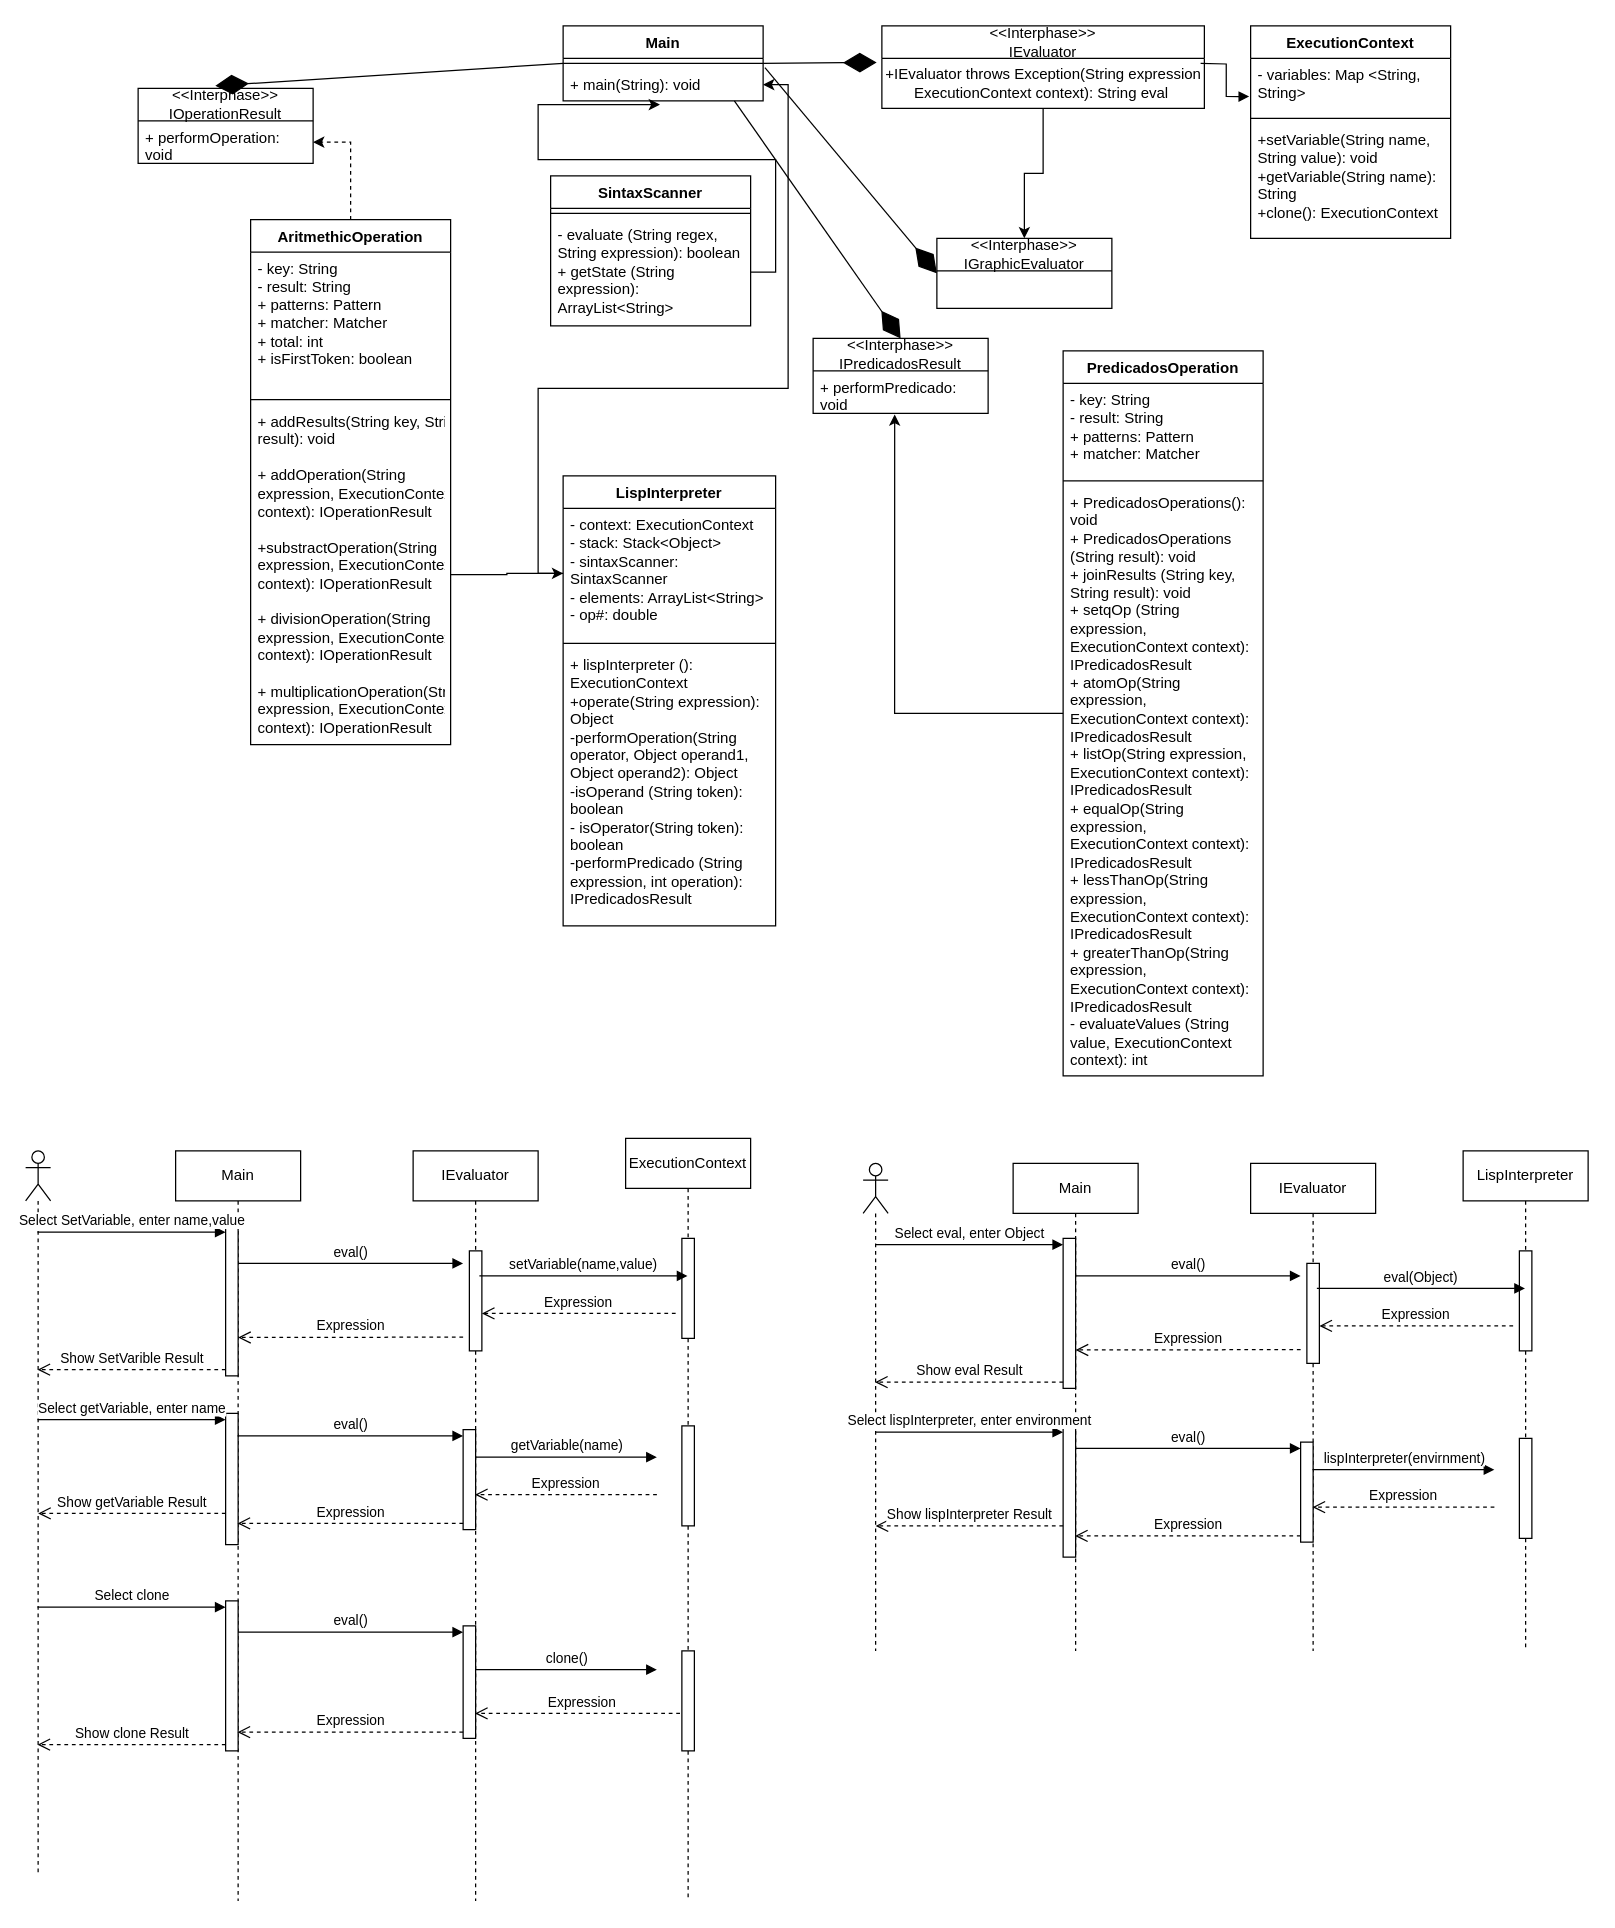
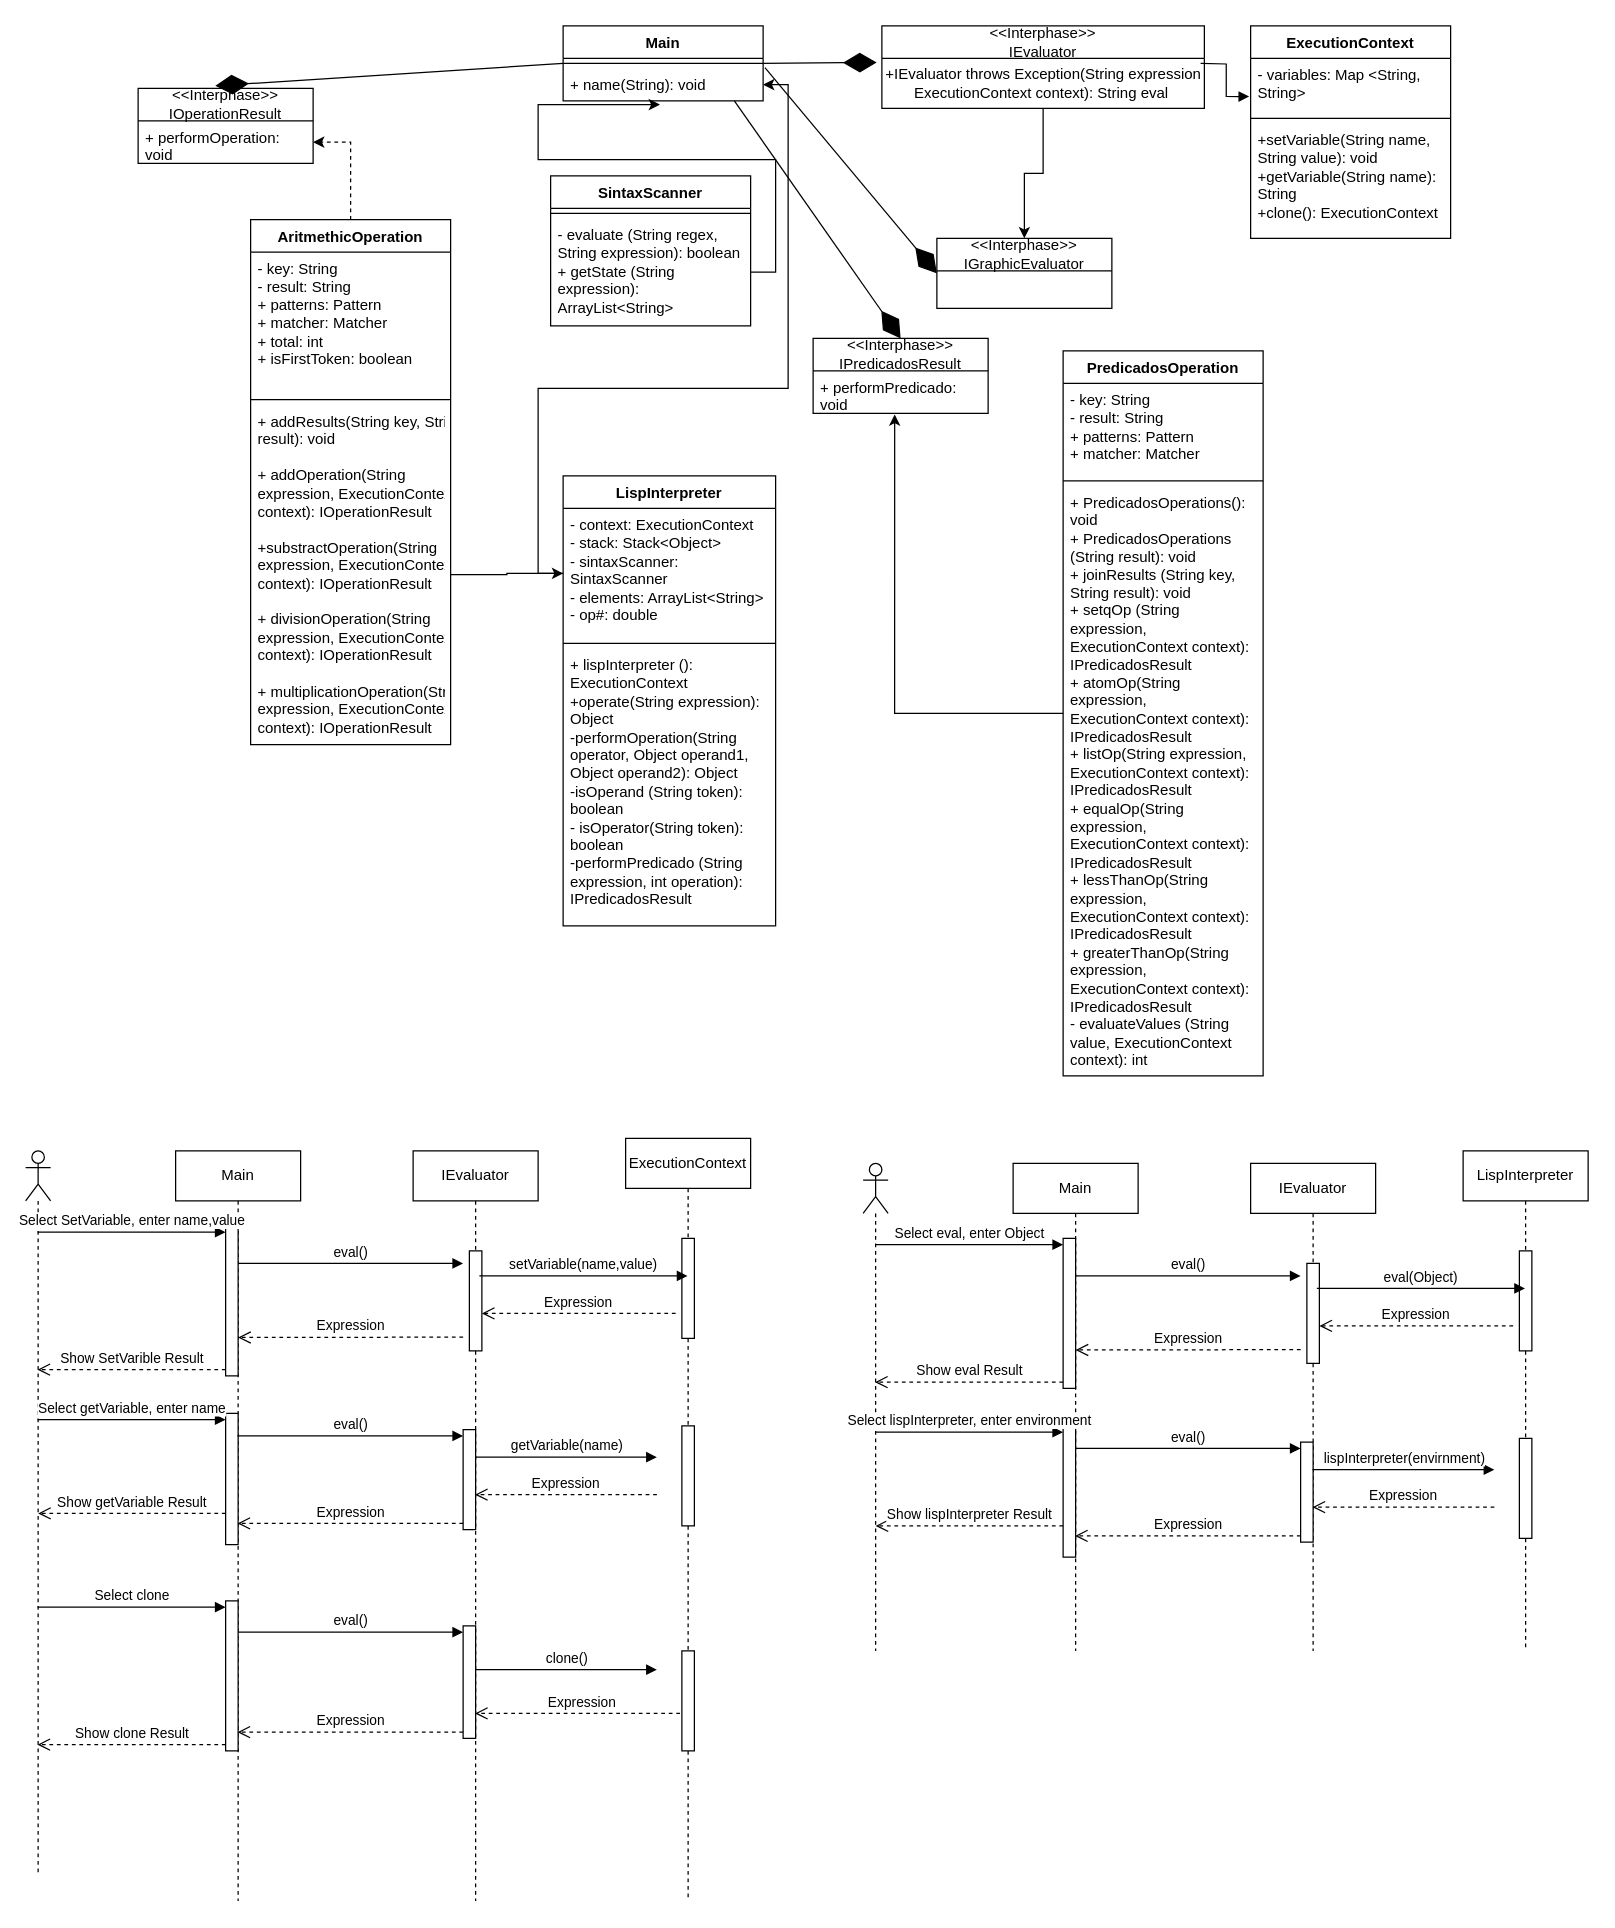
node "+ main(String): void": label "+ main(String): void" -> "+ name(String): void"
